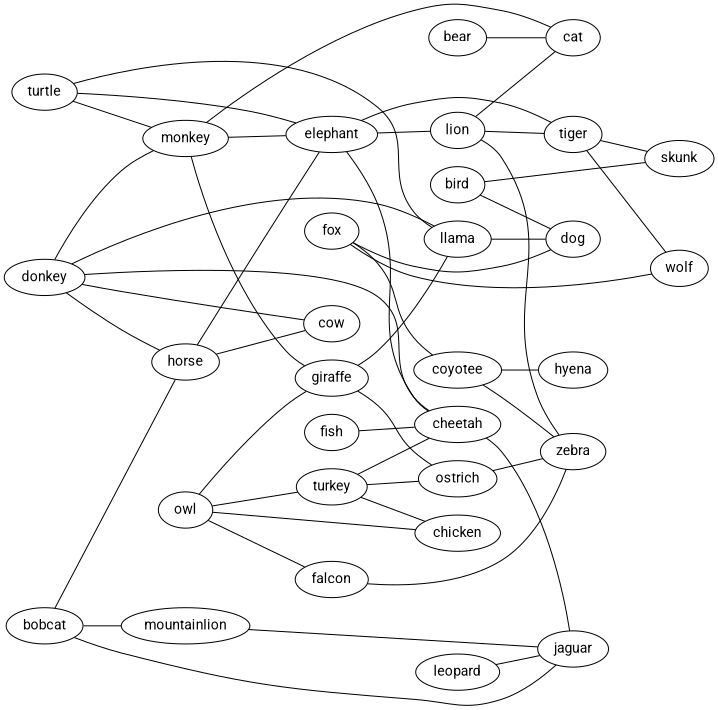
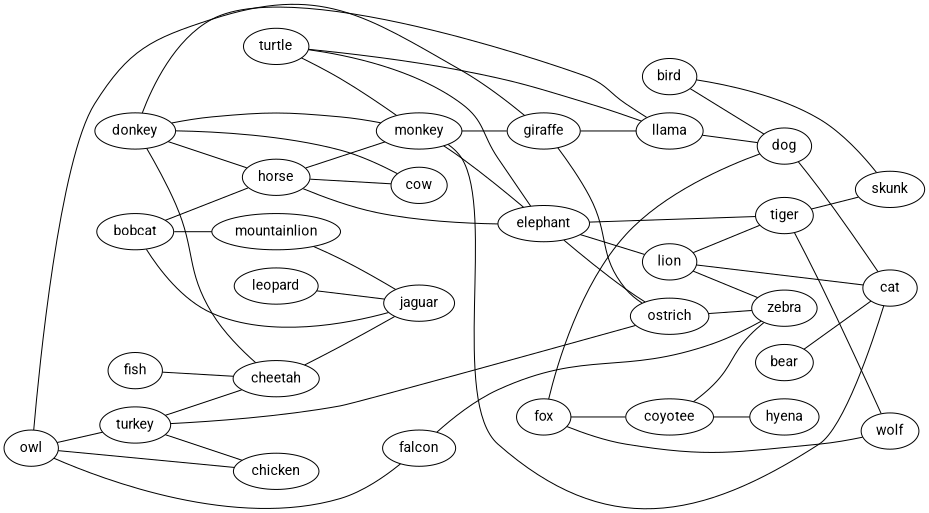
edge "monkey" -- "horse": added
edge "dog" -- "cat": added
edge "elephant" -- "cheetah": now "elephant" -- "ostrich"
